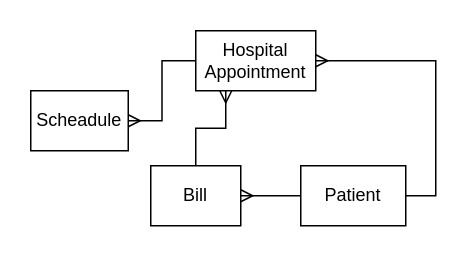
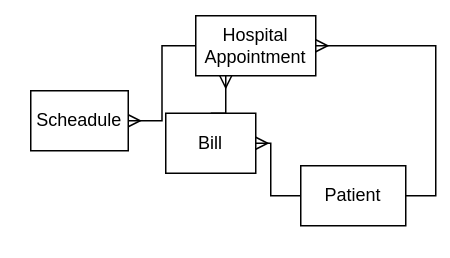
node "Hospital Appointment": moved (256, 61) -> (256, 46)
node "Bill": moved (196, 196) -> (211, 143)
